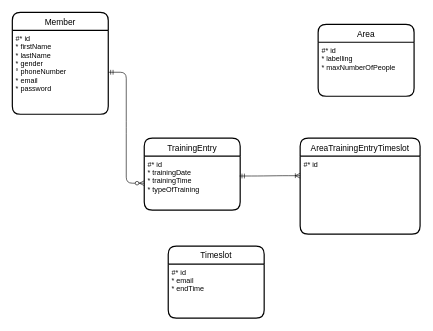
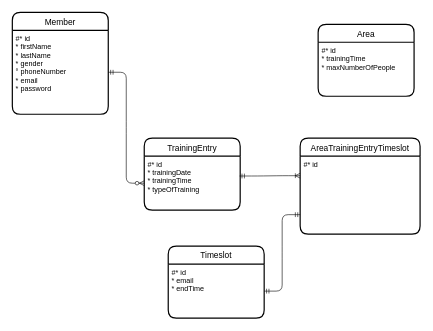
node "#* id * labelling * maxNumberOfPeople": label "#* id * labelling * maxNumberOfPeople" -> "#* id * trainingTime * maxNumberOfPeople"
edge "#* id" -- "#* id * email * endTime": added
